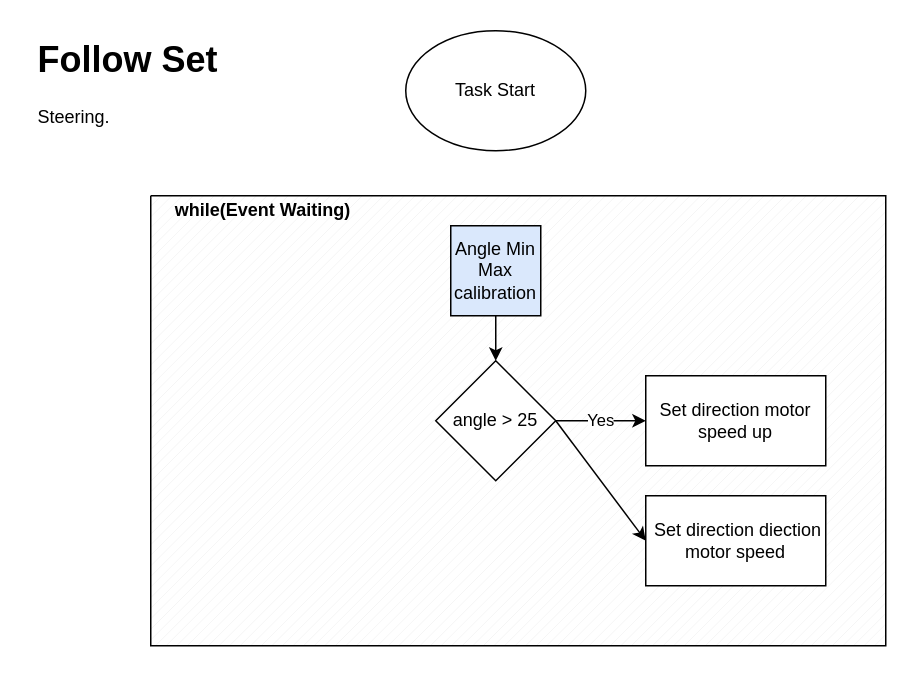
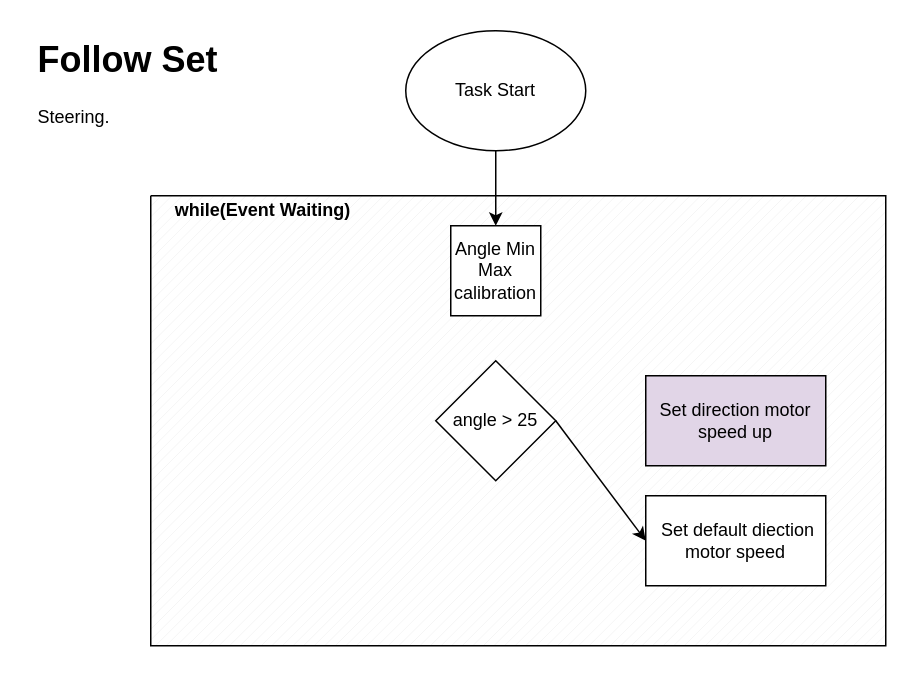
edge "Task Start" -> "Angle Min Max calibration": added
node "Angle Min Max calibration": fillcolor #dae8fc -> #ffffff
edge "Angle Min Max calibration" -> "angle > 25": removed
edge "angle > 25" -> "Set direction motor speed up": removed, label "Yes"
node "Set direction motor speed up": fillcolor #ffffff -> #e1d5e7
node "Set direction diection motor speed": label "Set direction diection motor speed" -> "Set default diection motor speed"
